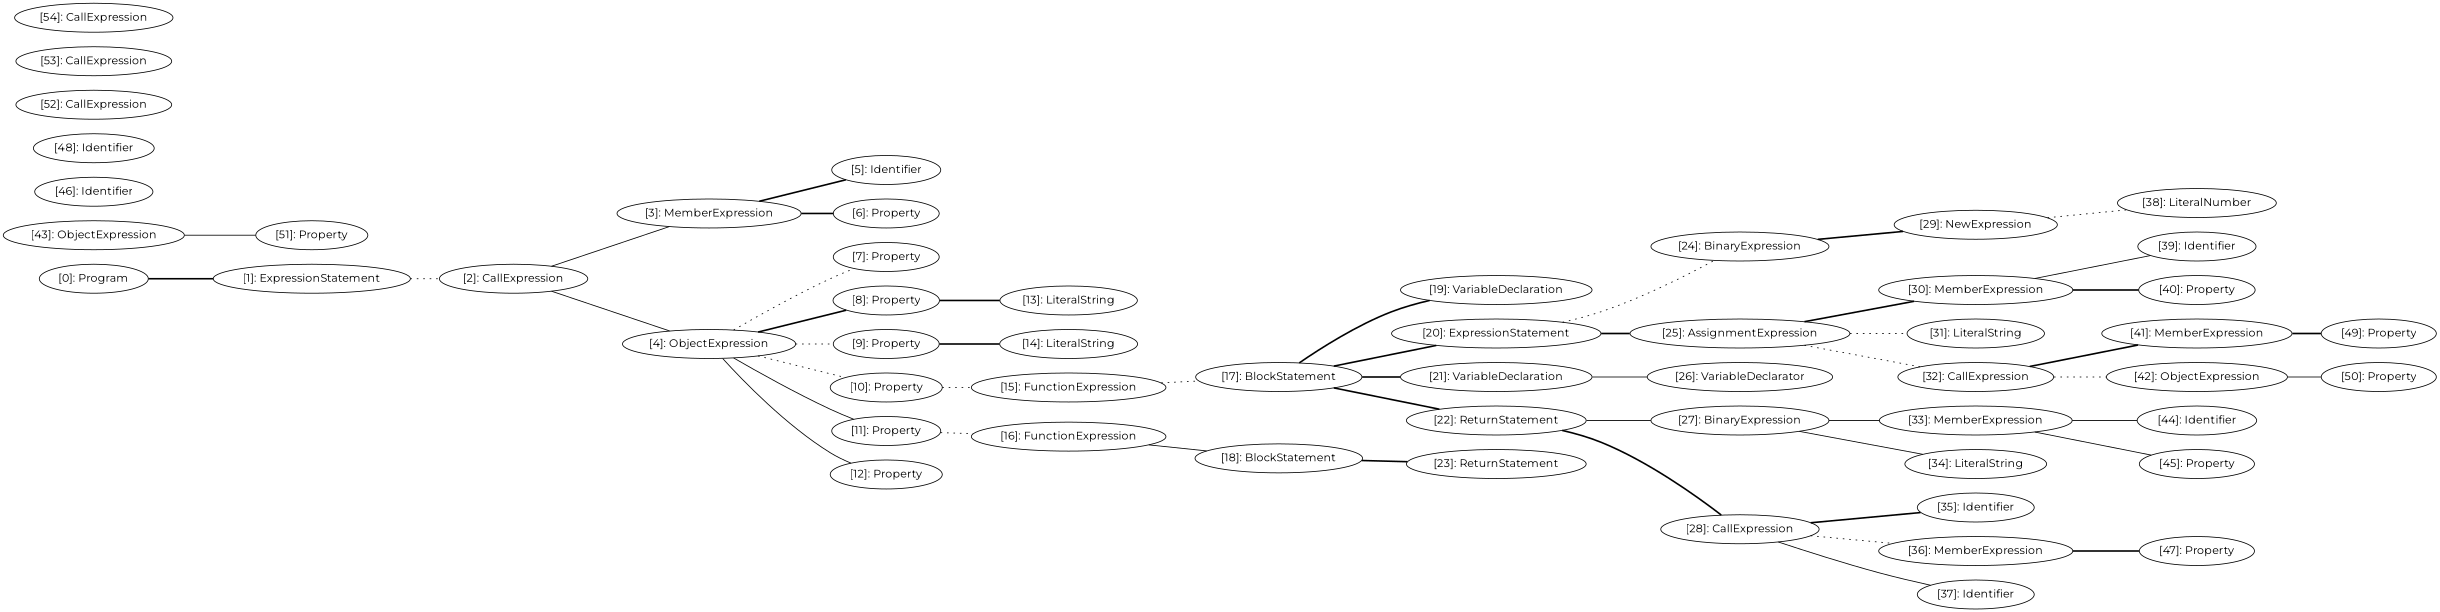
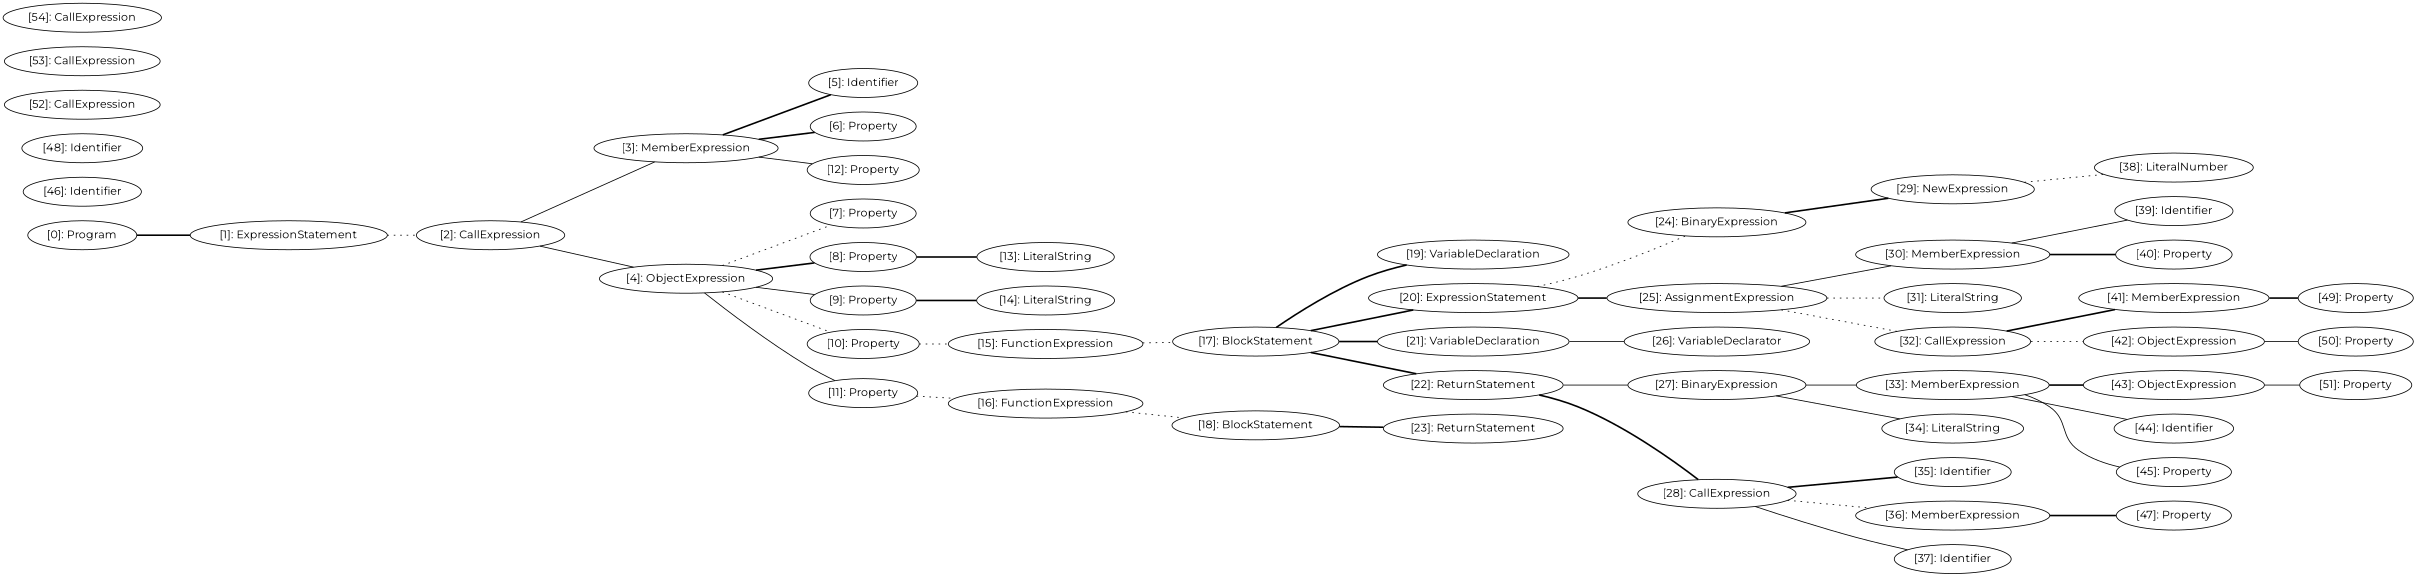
edge "[30]: MemberExpression" -- "[25]: AssignmentExpression": style bold -> solid
edge "[4]: ObjectExpression" -- "[9]: Property": style dotted -> solid
edge "[33]: MemberExpression" -- "[43]: ObjectExpression": added
edge "[4]: ObjectExpression" -- "[12]: Property": now "[3]: MemberExpression" -- "[12]: Property"
edge "[16]: FunctionExpression" -- "[18]: BlockStatement": style solid -> dotted
